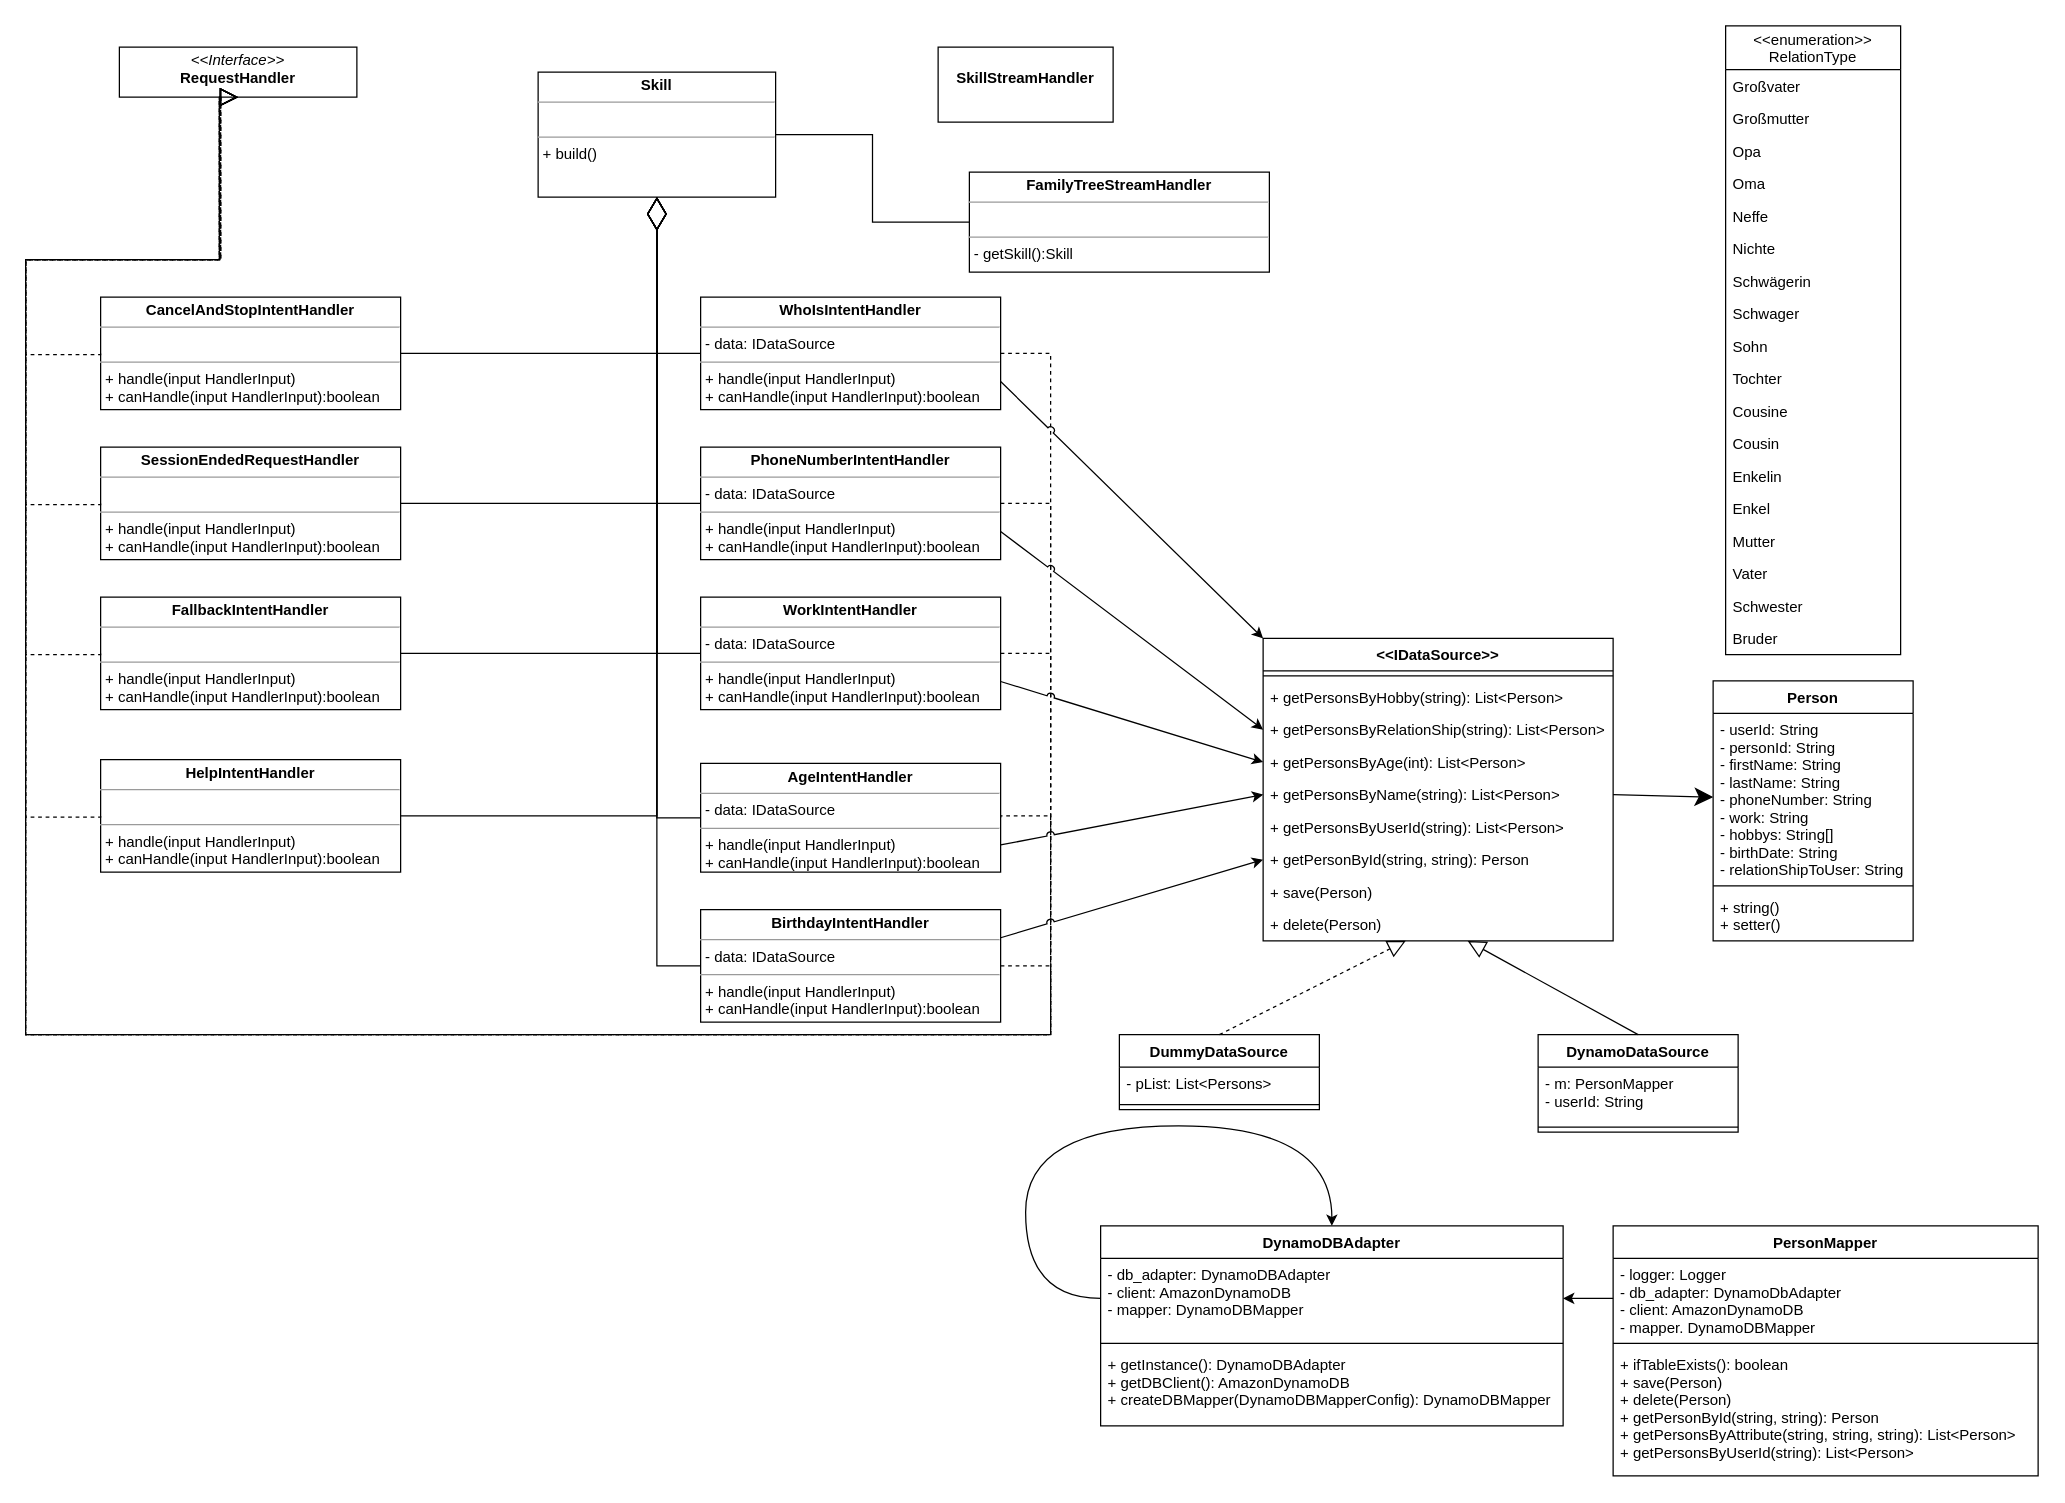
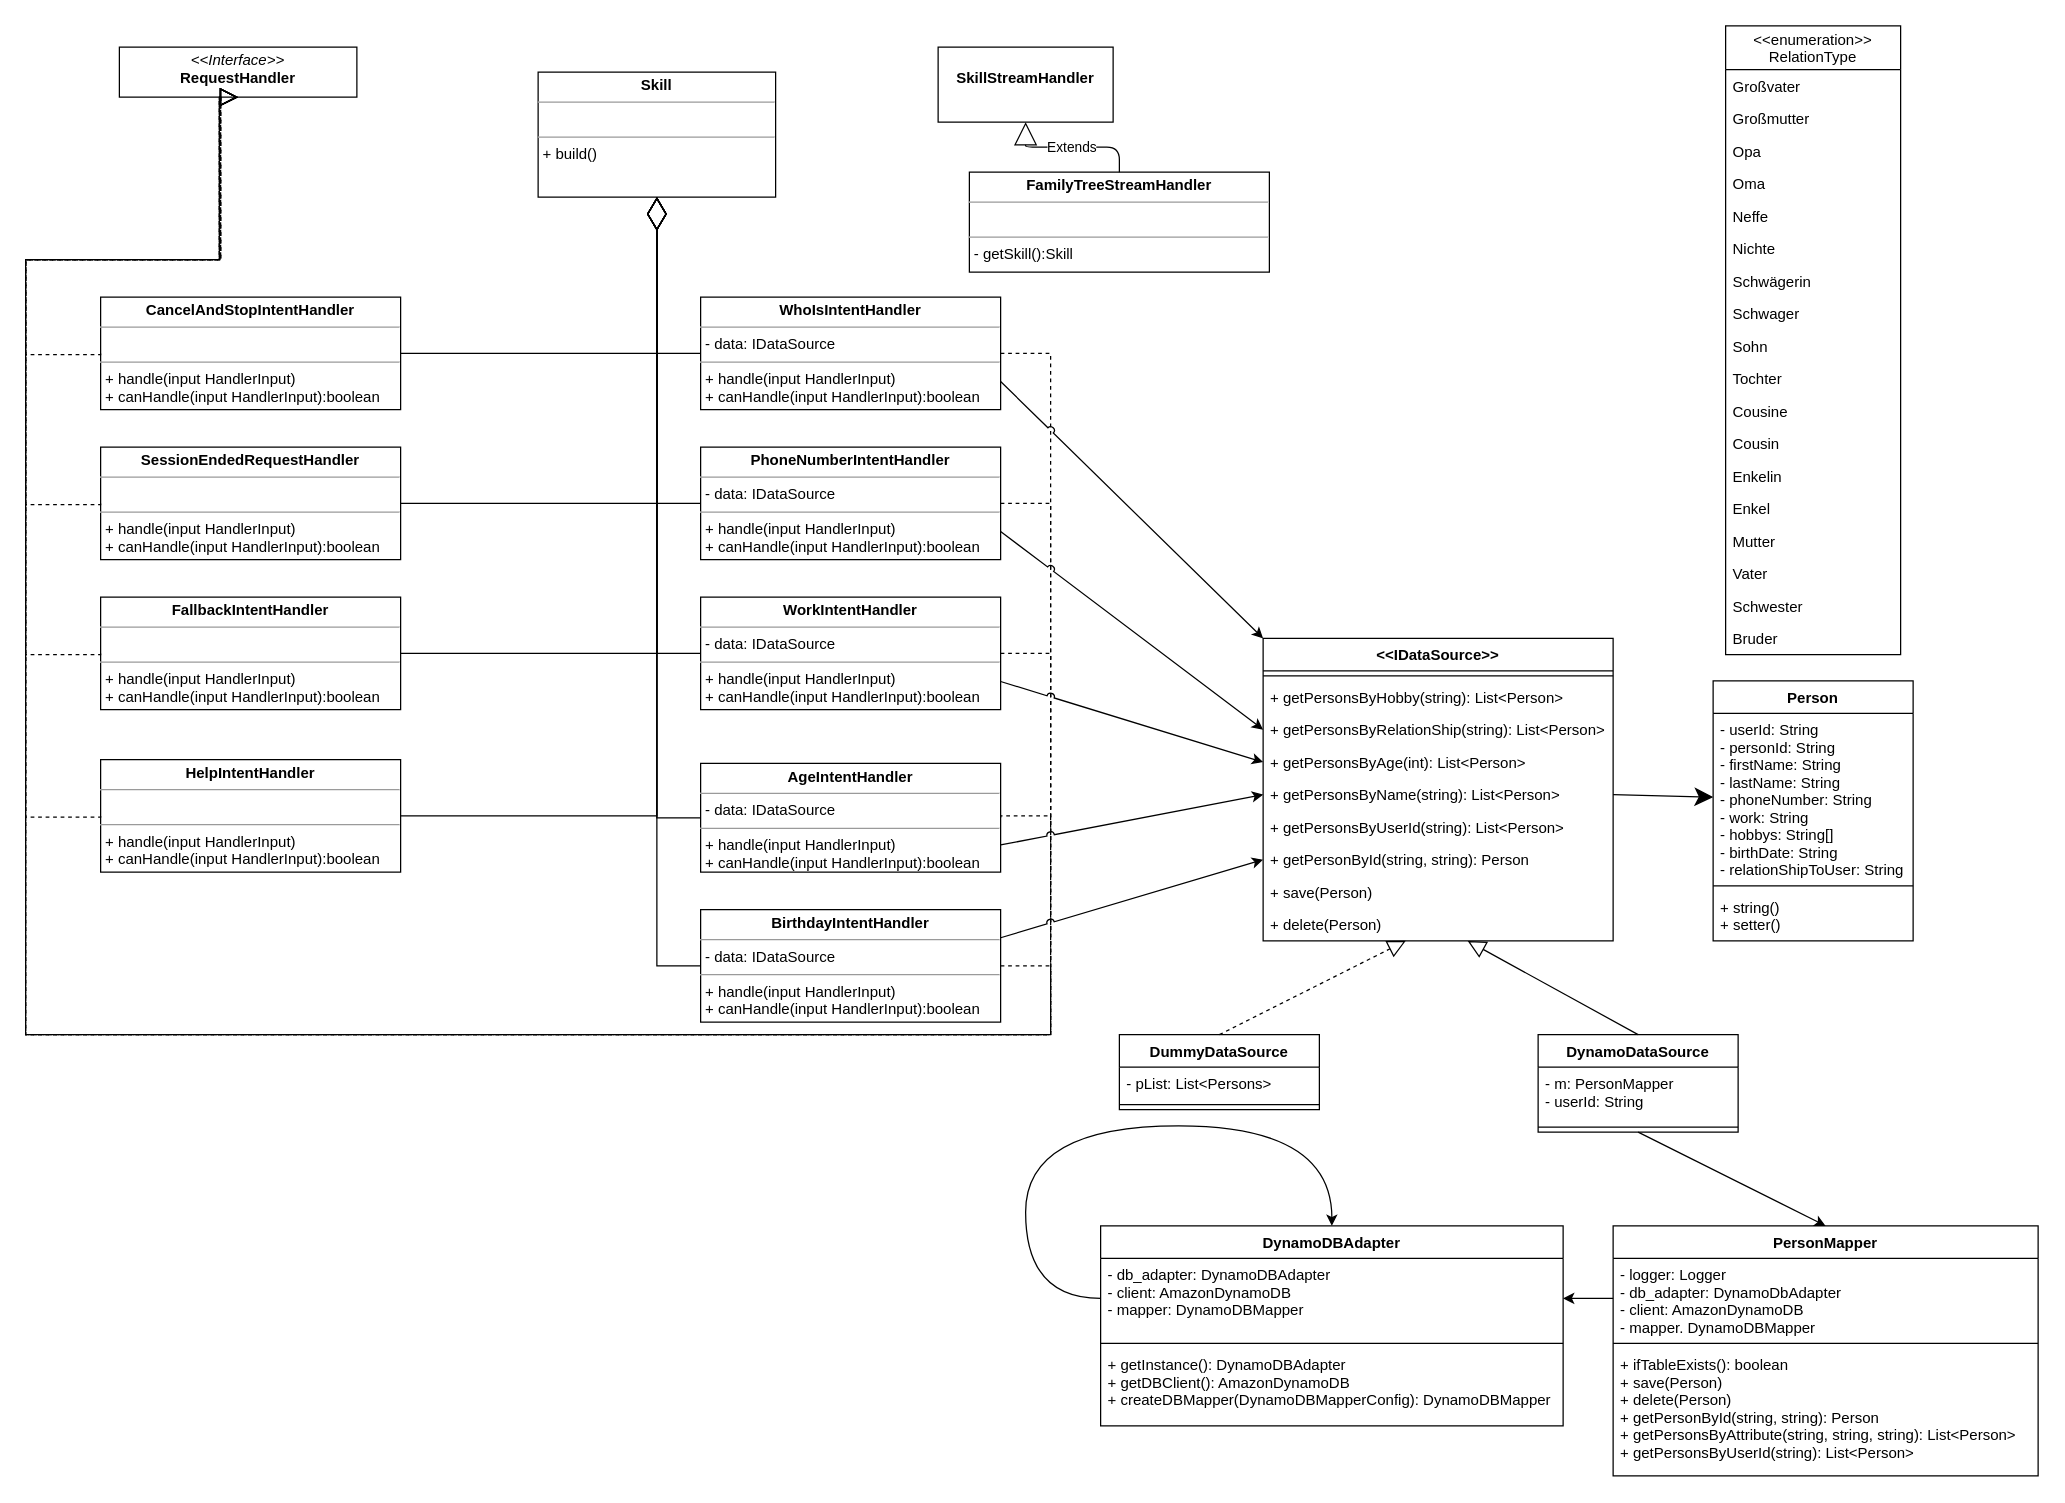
edge "FamilyTreeStreamHandler - getSkill():Skill" -> "SkillStreamHandler": added, label "Extends"
edge "Skill + build()" -- "FamilyTreeStreamHandler - getSkill():Skill": removed
edge "DynamoDataSource" -> "PersonMapper": added
